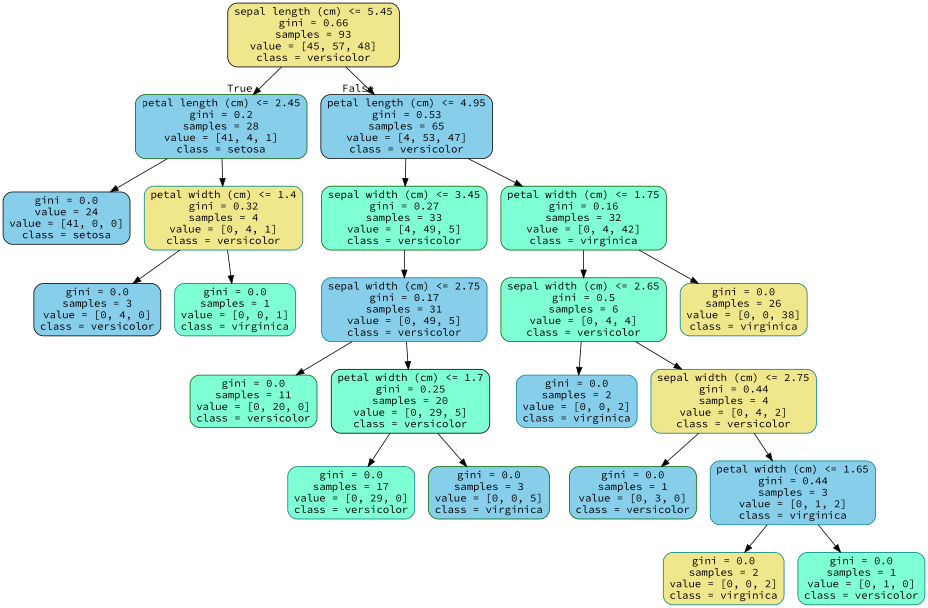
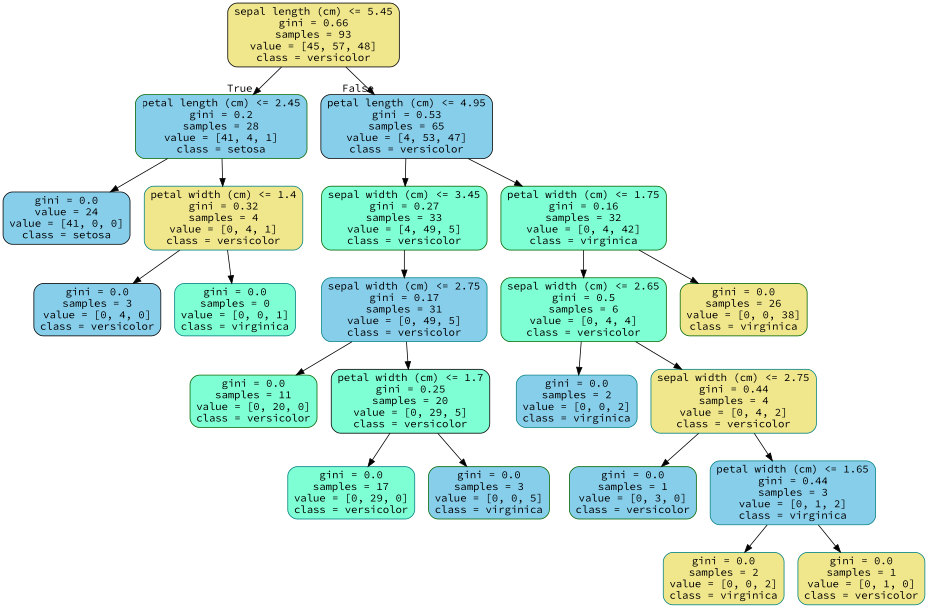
node "gini = 0.0 samples = 1 value = [0, 0, 1] class = virginica": label "gini = 0.0 samples = 1 value = [0, 0, 1] class = virginica" -> "gini = 0.0 samples = 0 value = [0, 0, 1] class = virginica"
node "gini = 0.0 samples = 26 value = [0, 0, 38] class = virginica": color teal -> darkgreen
node "gini = 0.0 samples = 1 value = [0, 1, 0] class = versicolor": fillcolor aquamarine -> khaki
